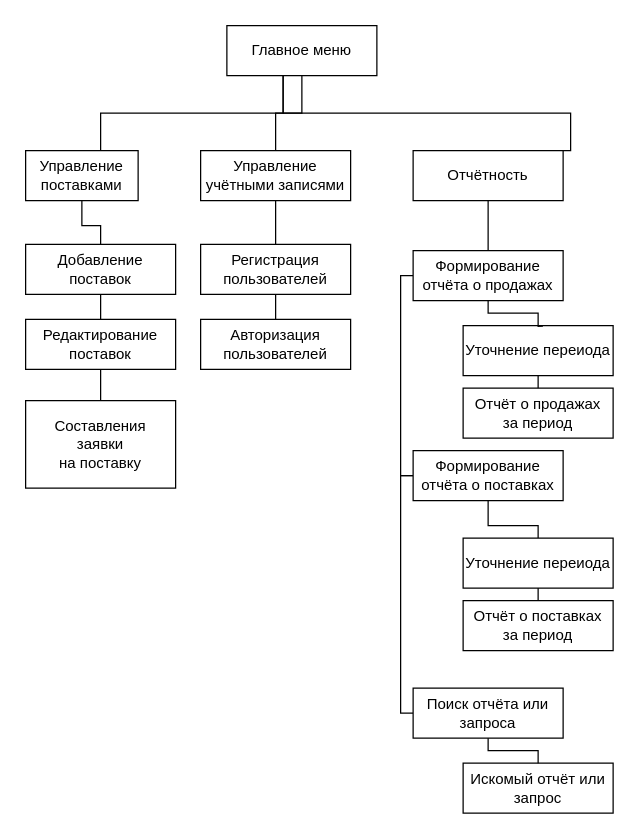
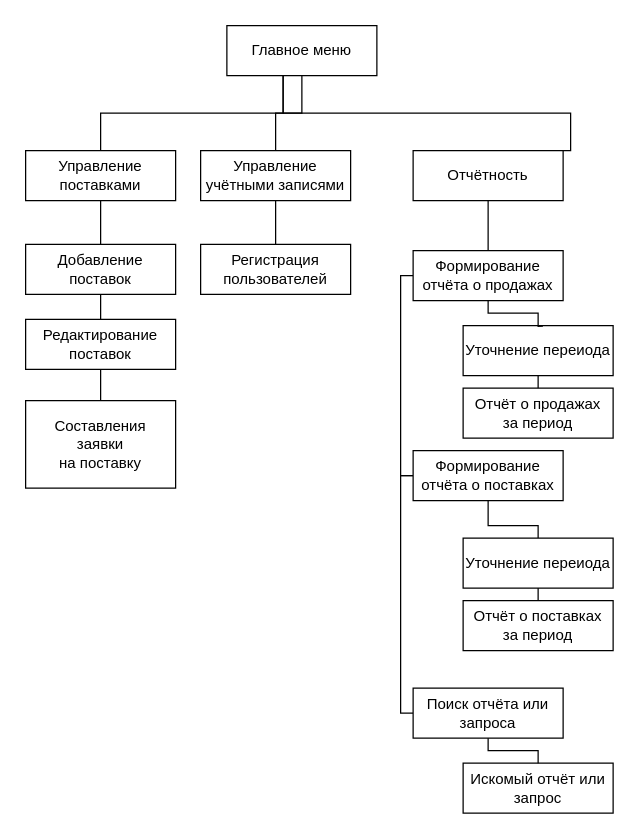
node "Управление поставками": size 113x50 -> 150x50
edge "Регистрация пользователей" -- "Авторизация пользователей": removed
node "Авторизация пользователей": removed
